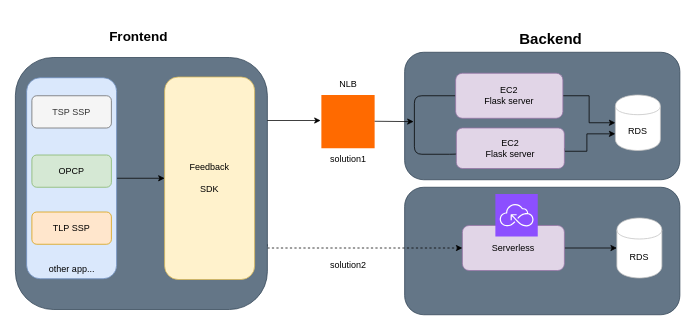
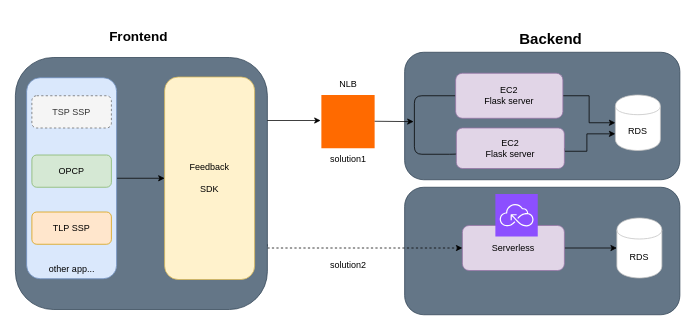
node "TSP SSP": style solid -> dashed
